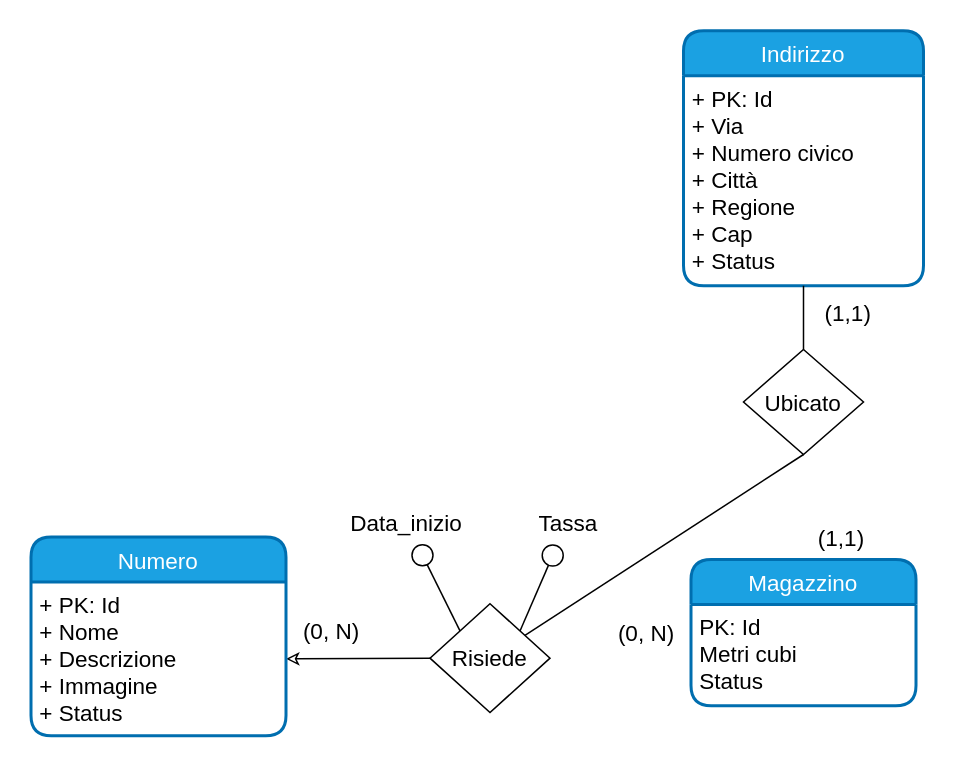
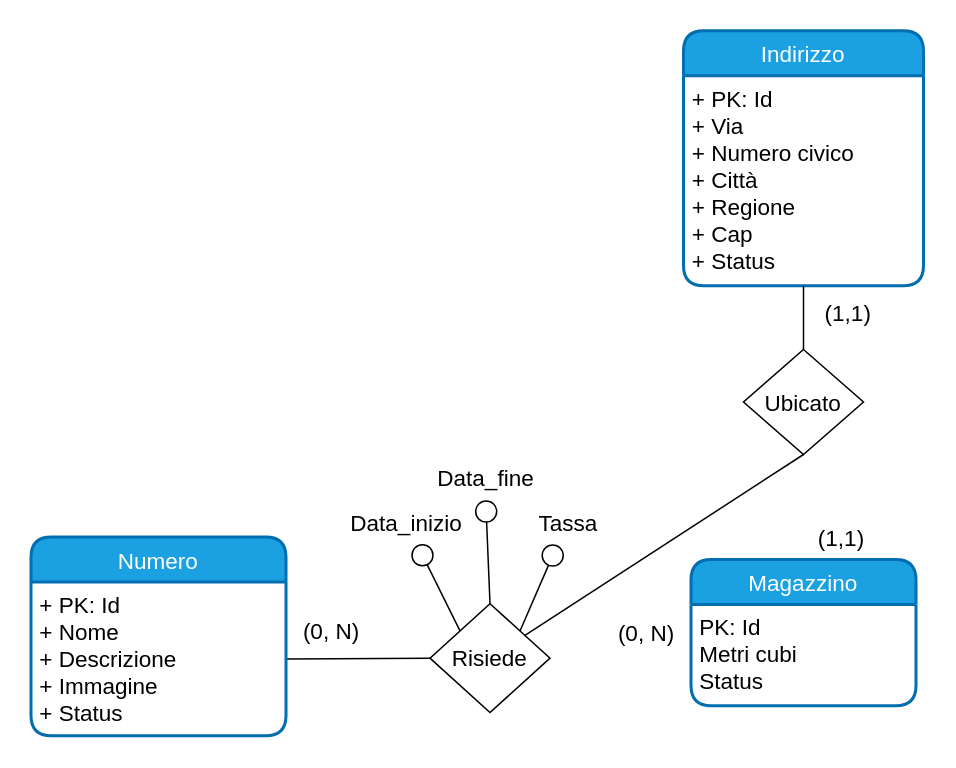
node "Data_fine": added
edge "Risiede" -> "Data_fine": added
edge "Risiede" -> "+ PK: Id + Nome + Descrizione + Immagine + Status": arrowhead classic -> none
